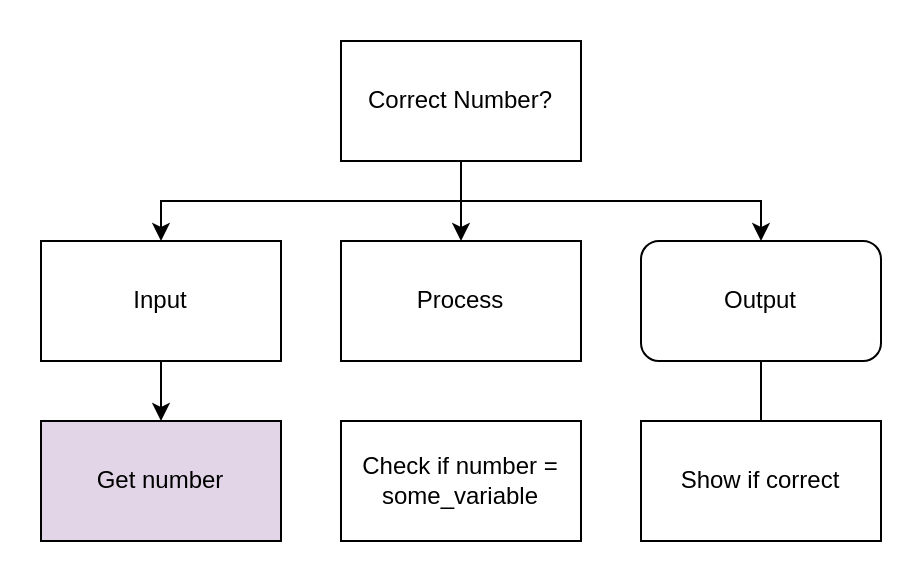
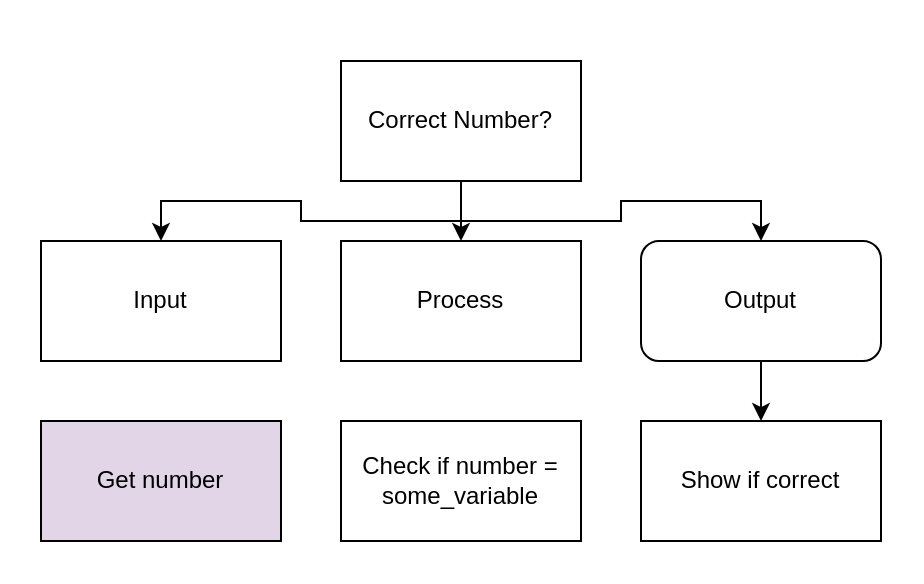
node "Correct Number?": moved (461, 101) -> (461, 121)
edge "Input" -> "Get number": removed
edge "Output" -- "Show if correct": arrowhead none -> classic
